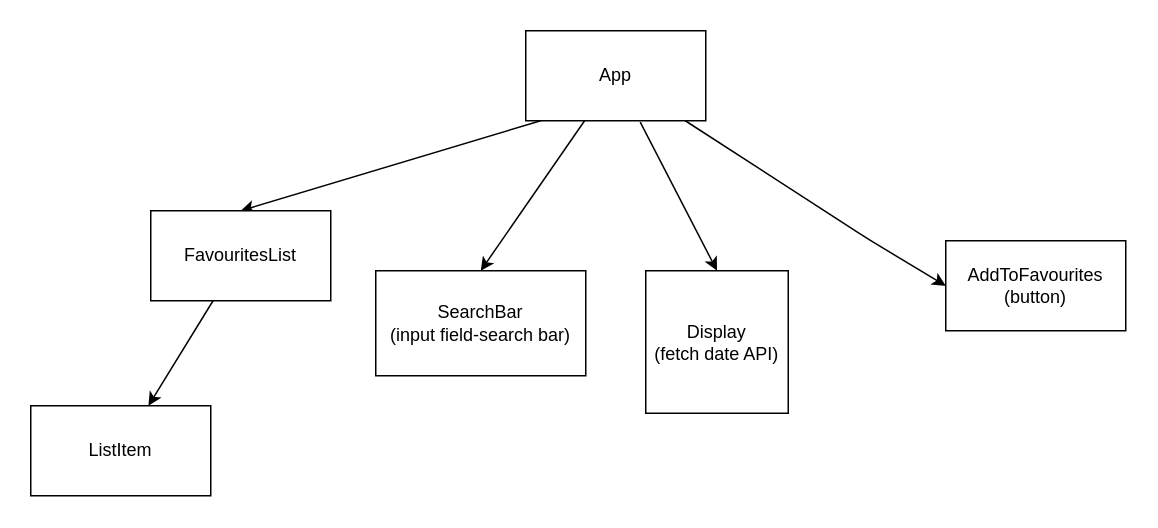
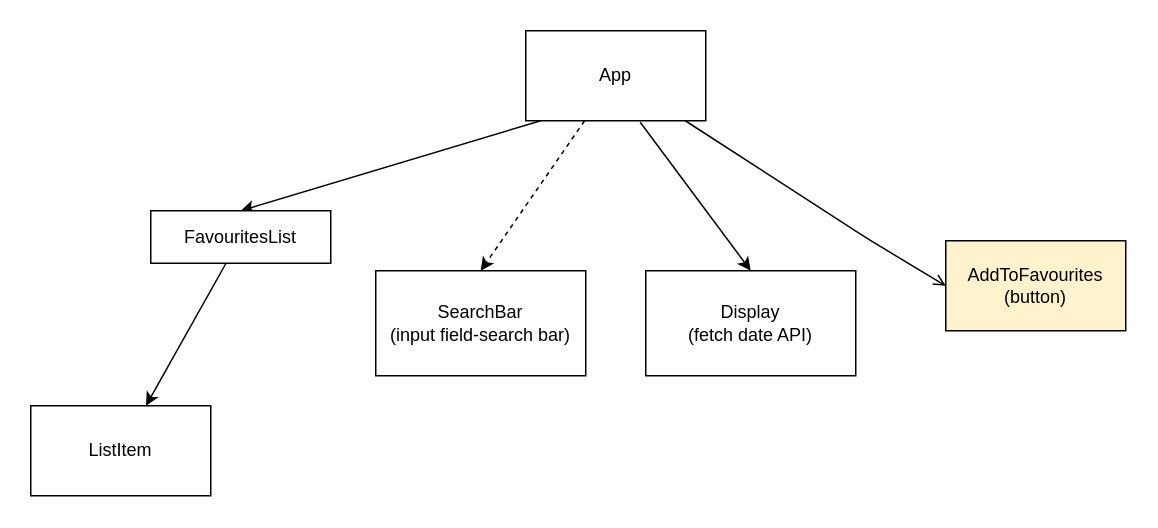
edge "App" -> "SearchBar (input field-search bar)": style solid -> dashed
node "FavouritesList": size 180x90 -> 180x53
edge "App" -> "AddToFavourites (button)": arrowhead classic -> open
node "AddToFavourites (button)": fillcolor #ffffff -> #fff2cc
node "Display (fetch date API)": size 143x143 -> 210x105
